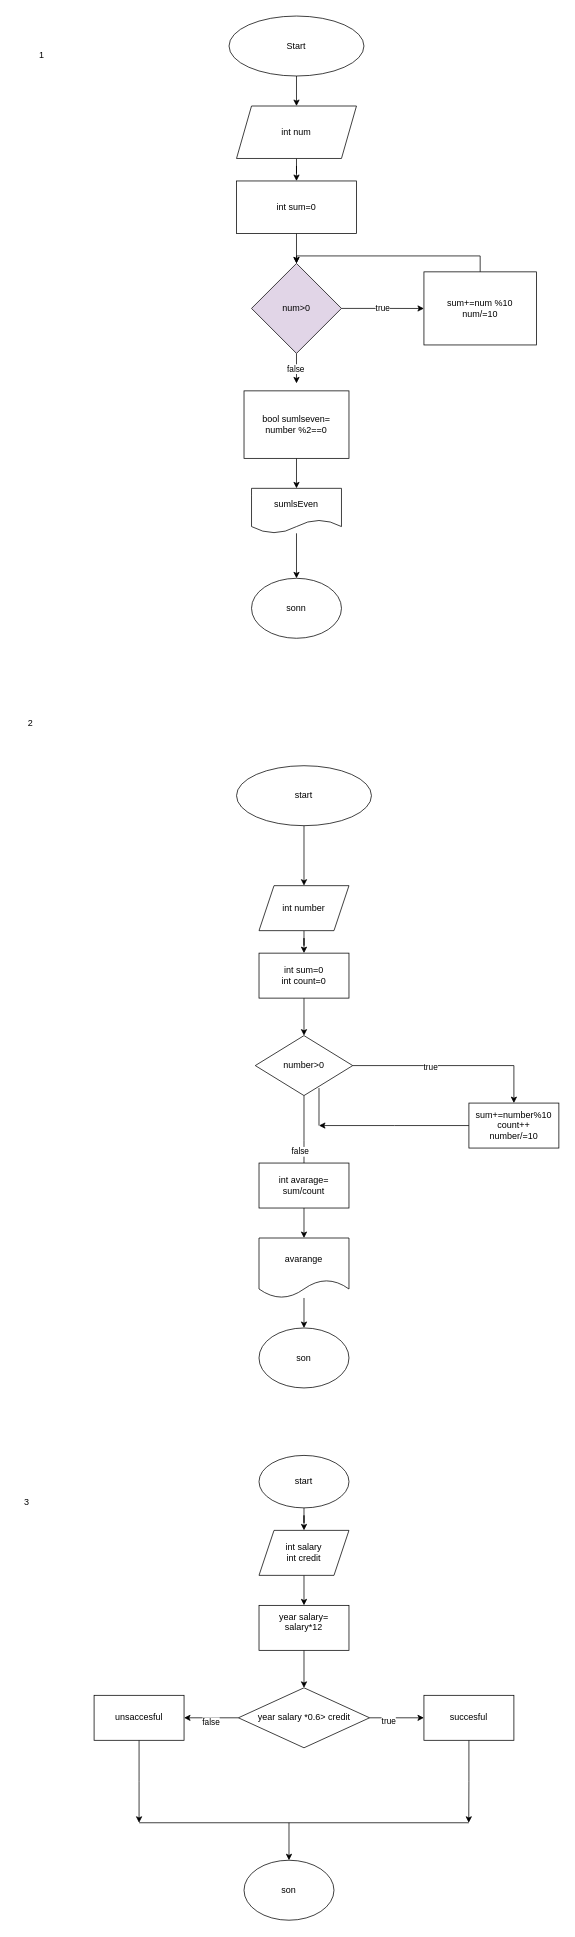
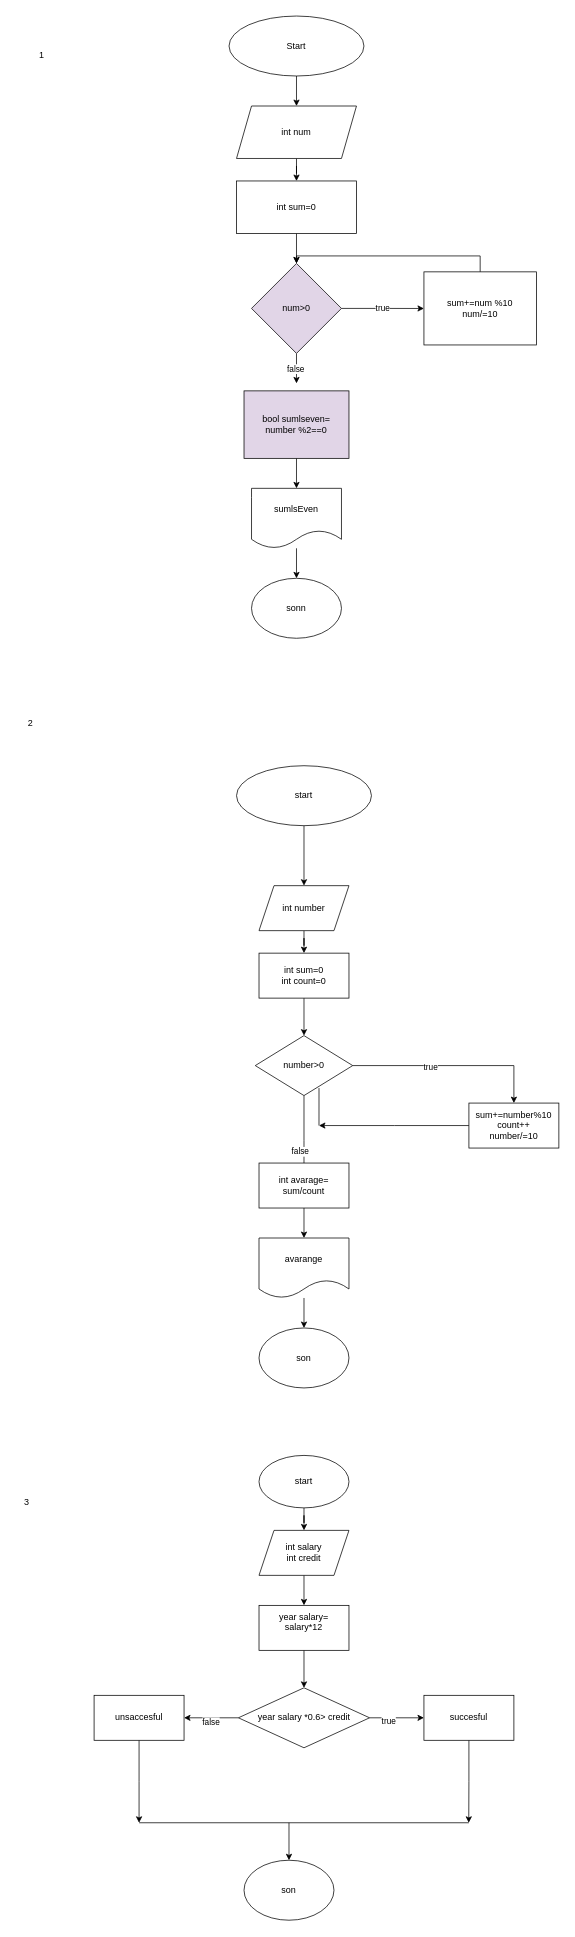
node "bool sumlseven= number %2==0": fillcolor #ffffff -> #e1d5e7
node "sumlsEven": size 90x45 -> 90x60
